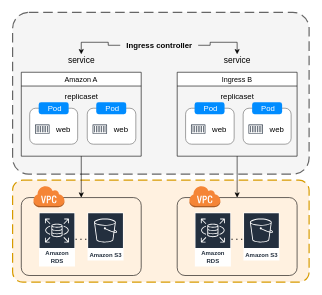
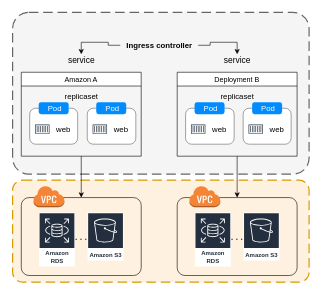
node "Ingress B": label "Ingress B" -> "Deployment B"
